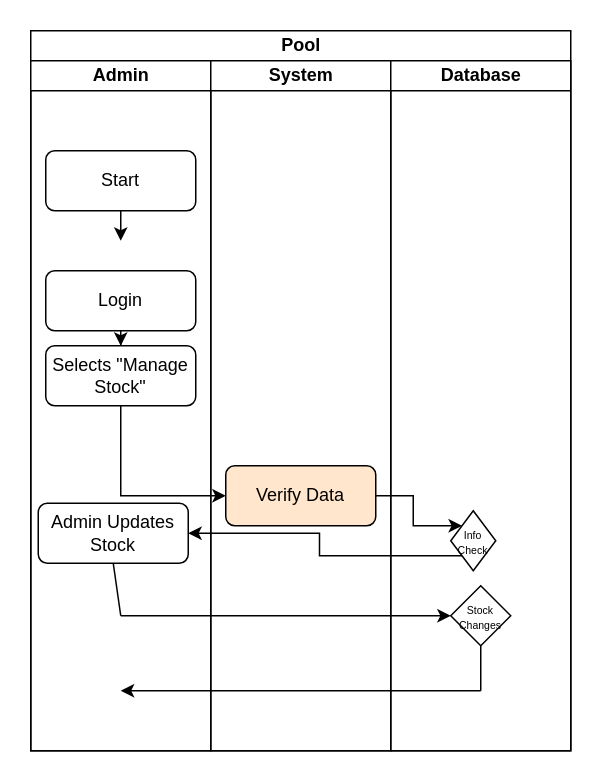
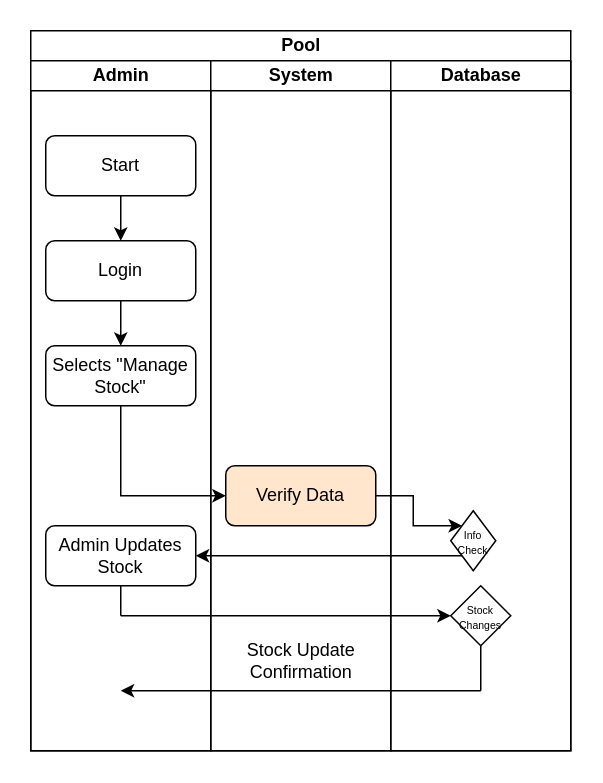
node "Start": moved (121, 181) -> (121, 166)
node "Login": moved (121, 301) -> (121, 271)
node "Admin Updates Stock": moved (113, 533) -> (121, 556)
node "Stock Update Confirmation": added
